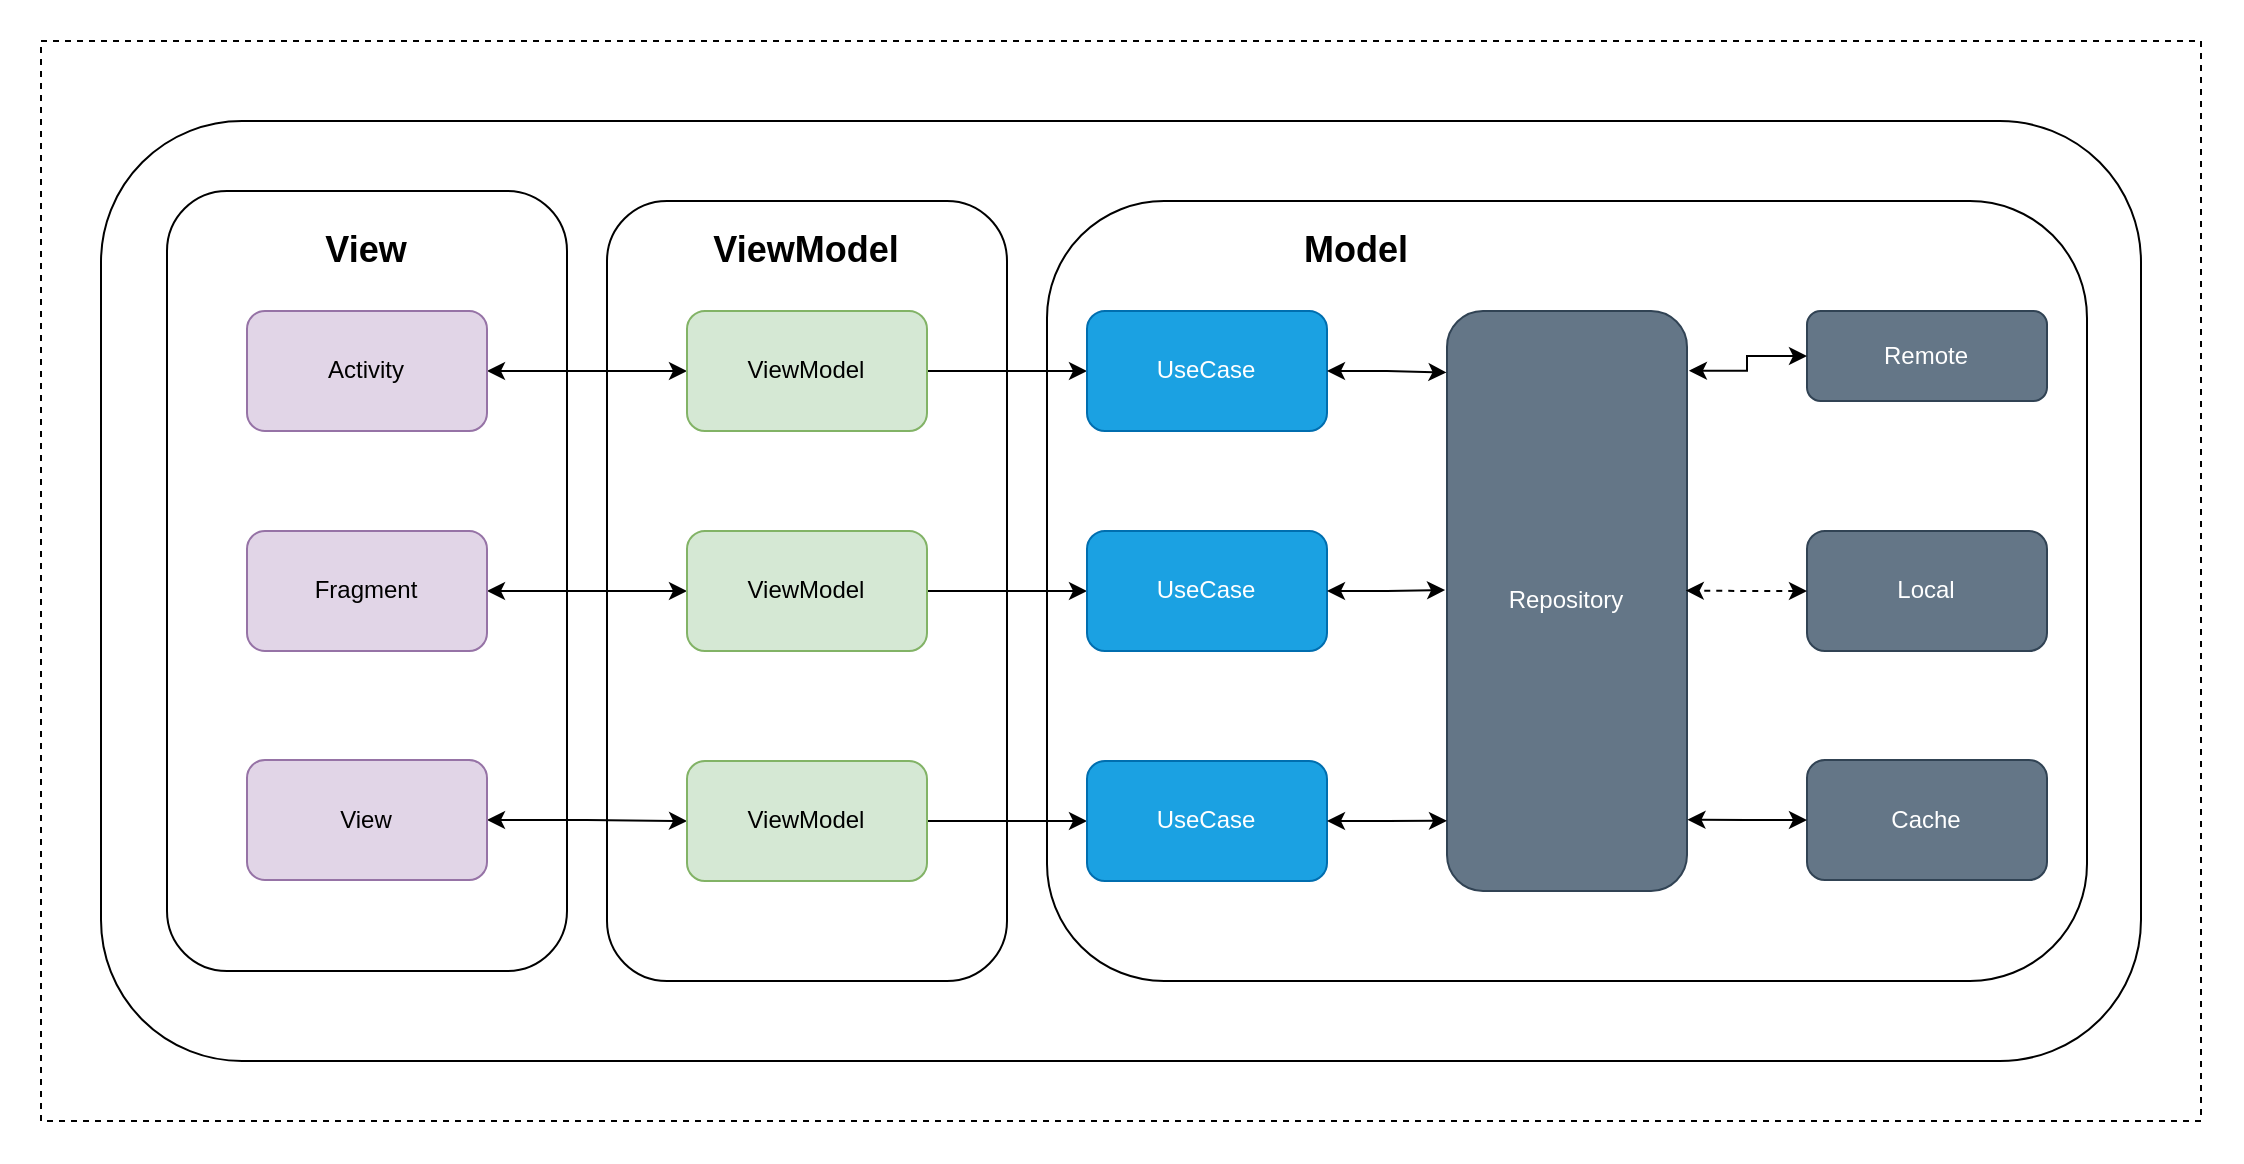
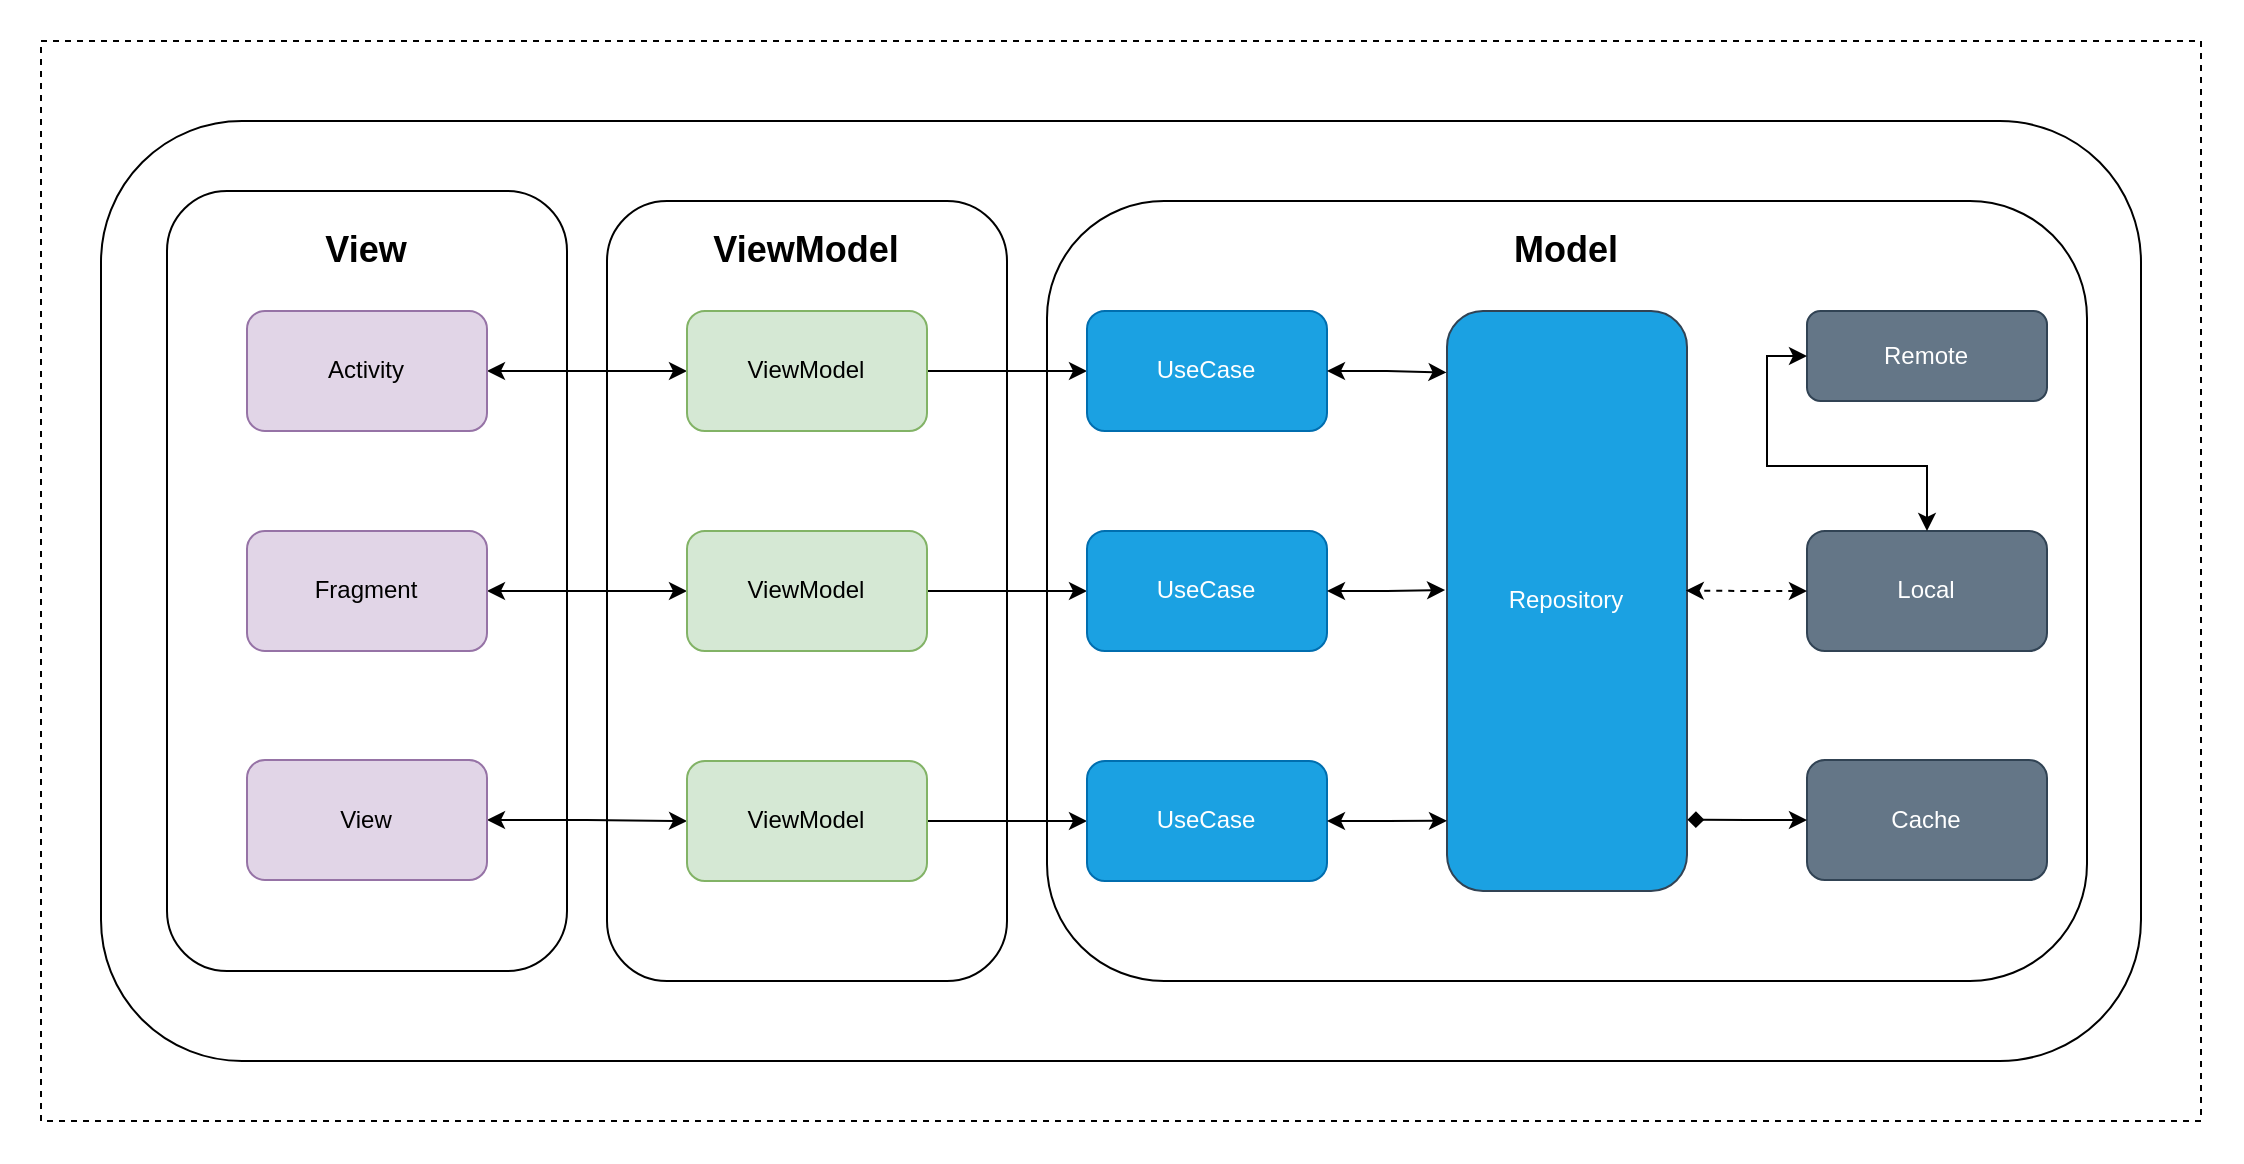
node "Model": moved (1357, 251) -> (1567, 251)
edge "Remote" -- "Repository": now "Remote" -- "Local"
node "Repository": fillcolor #647687 -> #1ba1e2
edge "Repository" -- "Cache": arrowhead classic -> diamond
